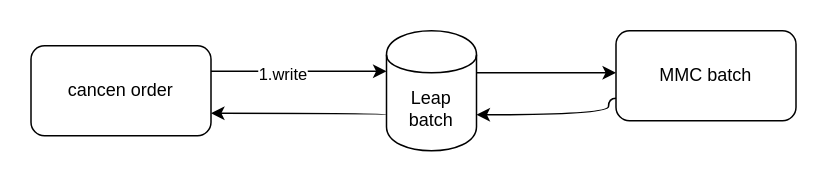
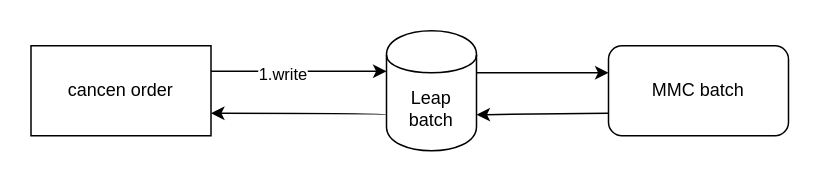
node "MMC batch": moved (706, 76) -> (698, 91)
node "cancen order": shape rounded rectangle -> rectangle
